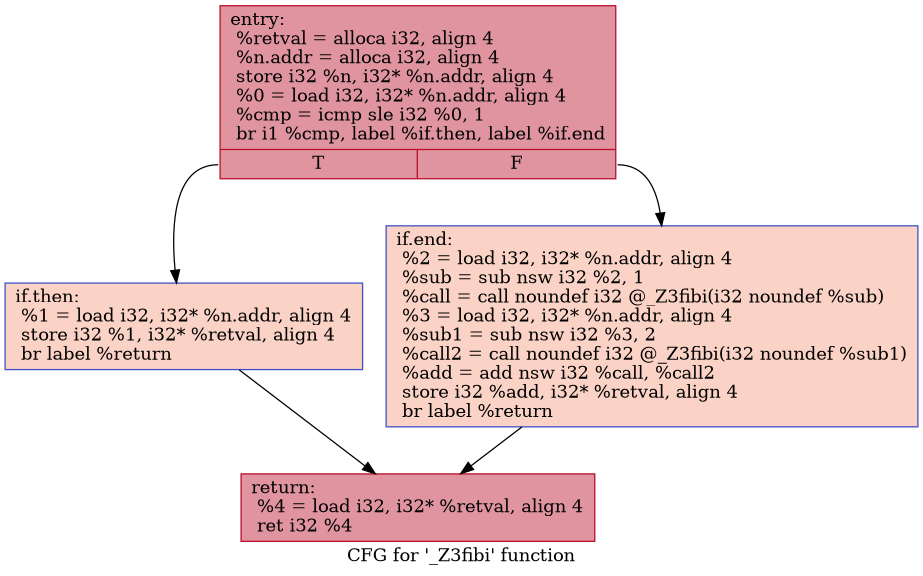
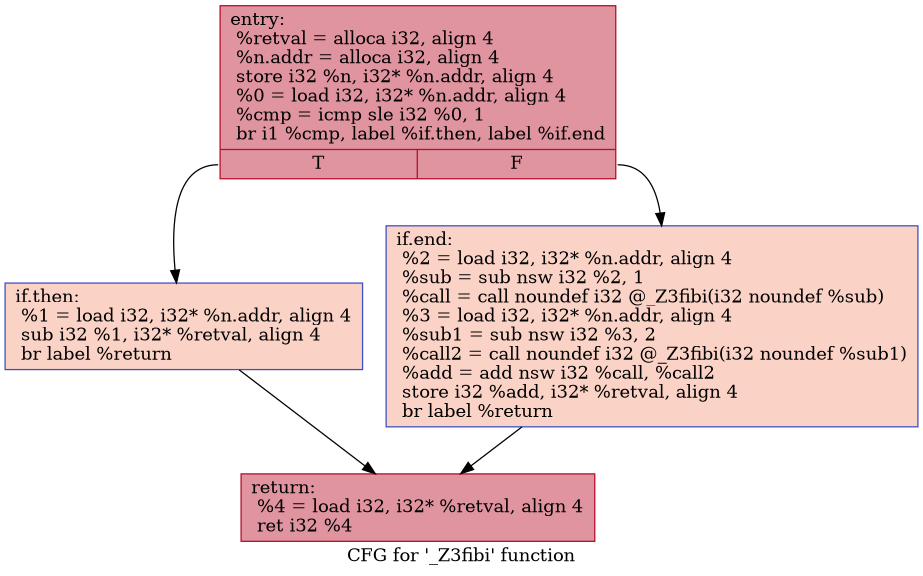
node "if.then:": text "store i32 %1, i32* %retval, align 4" -> "sub i32 %1, i32* %retval, align 4"
